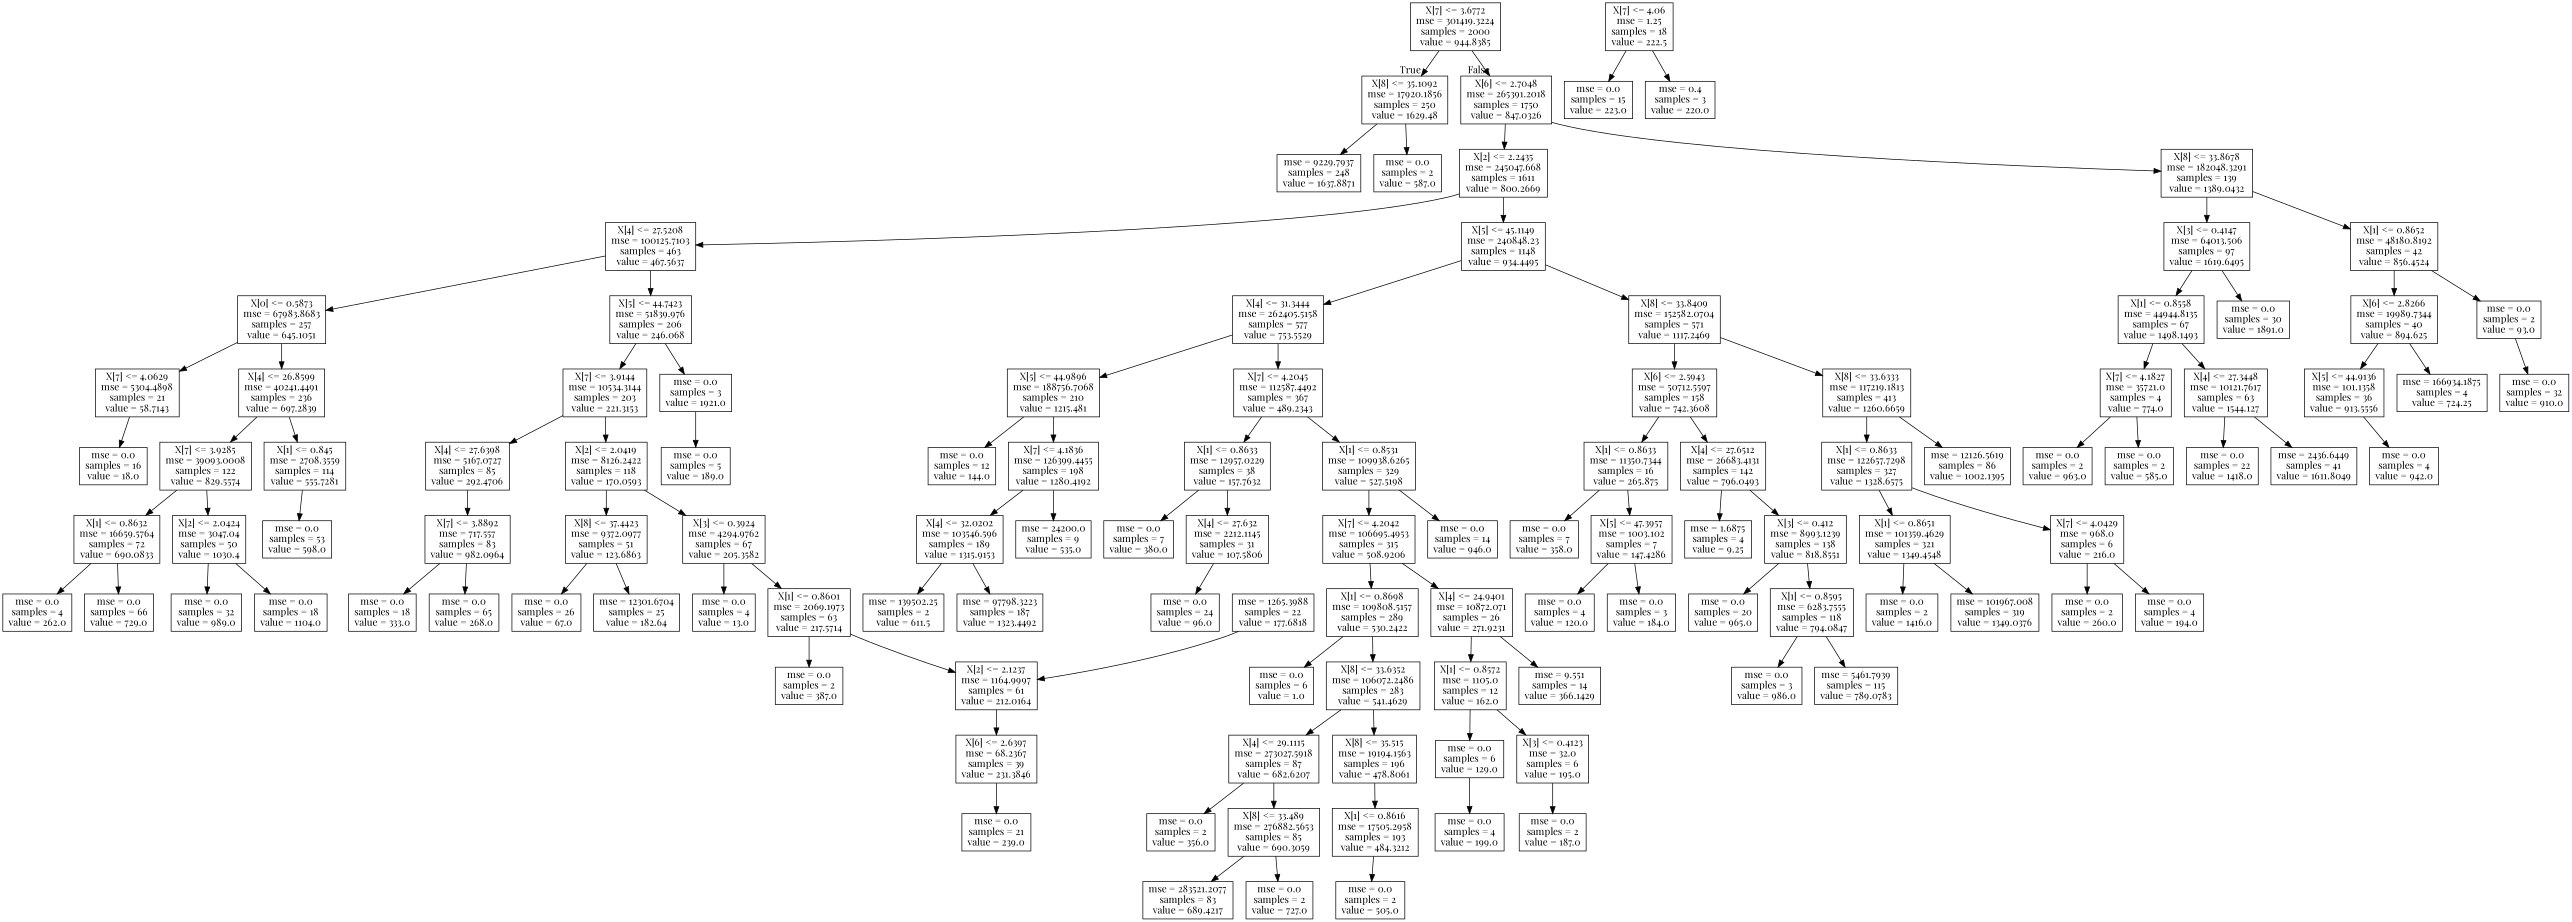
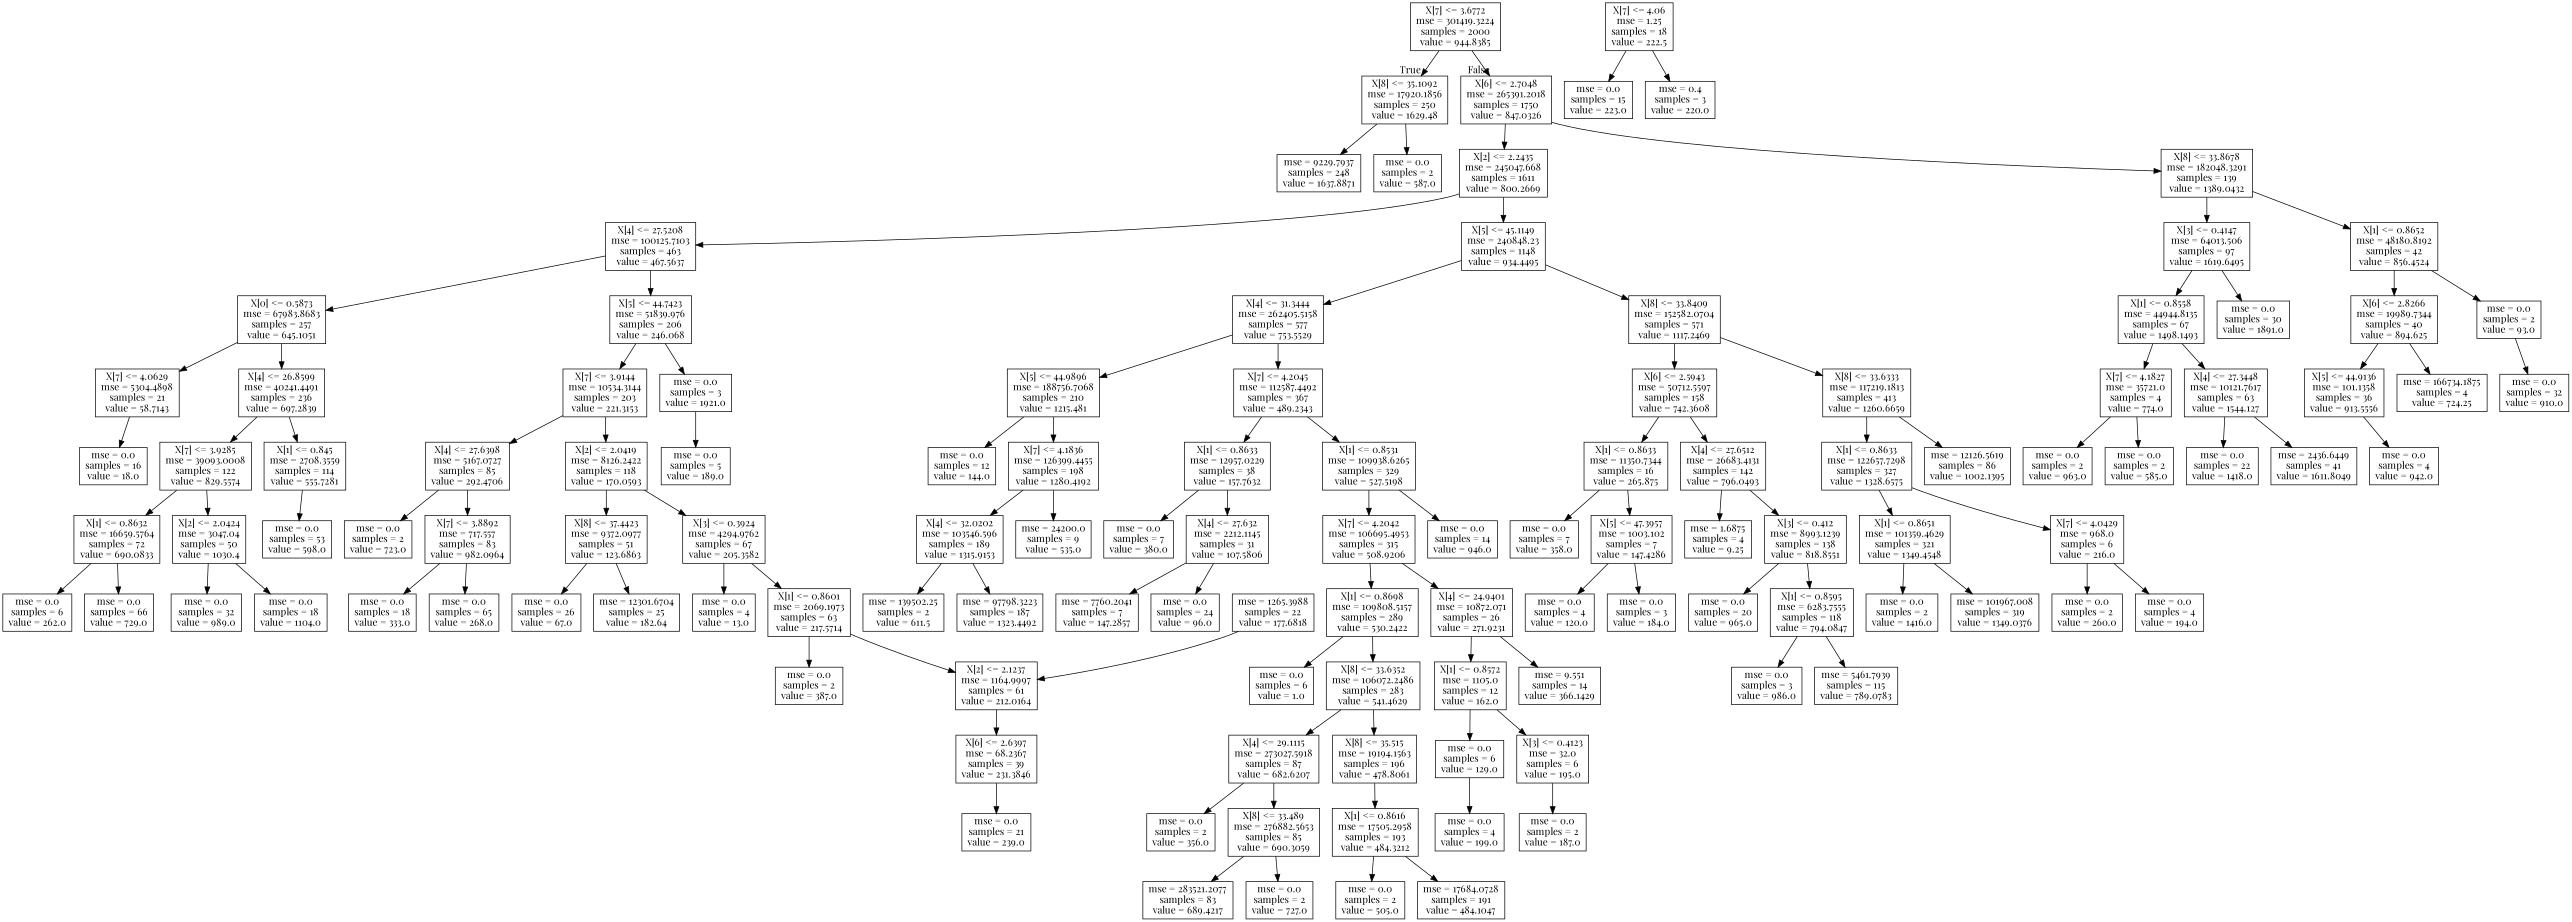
node "mse = 166934.1875 samples = 4 value = 724.25": label "mse = 166934.1875 samples = 4 value = 724.25" -> "mse = 166734.1875 samples = 4 value = 724.25"
node "mse = 0.0 samples = 2 value = 723.0": added
node "mse = 0.0 samples = 4 value = 262.0": label "mse = 0.0 samples = 4 value = 262.0" -> "mse = 0.0 samples = 6 value = 262.0"
node "mse = 7760.2041 samples = 7 value = 147.2857": added
node "mse = 17684.0728 samples = 191 value = 484.1047": added
